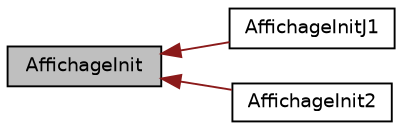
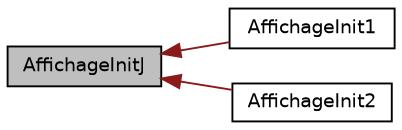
node "AffichageInitJ1": label "AffichageInitJ1" -> "AffichageInit1"
node "AffichageInit": label "AffichageInit" -> "AffichageInitJ"
